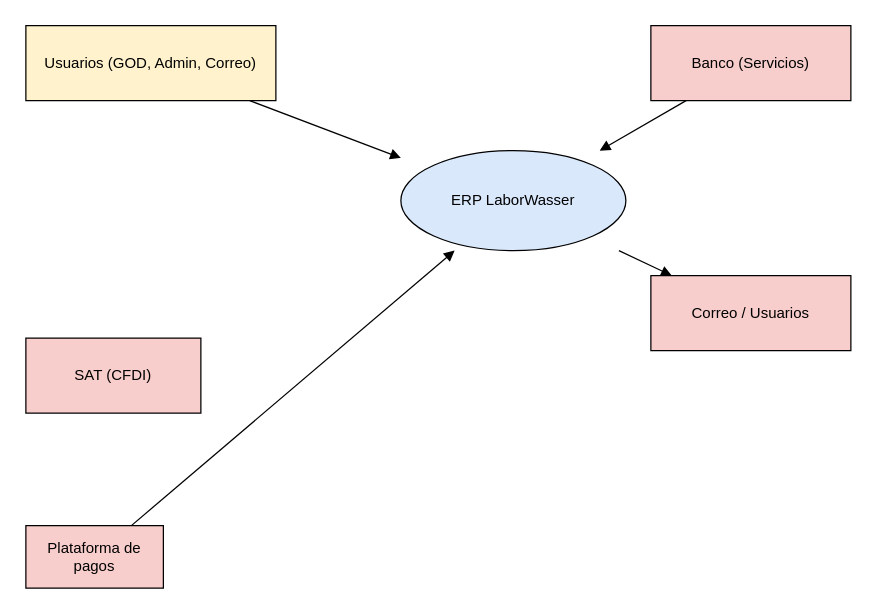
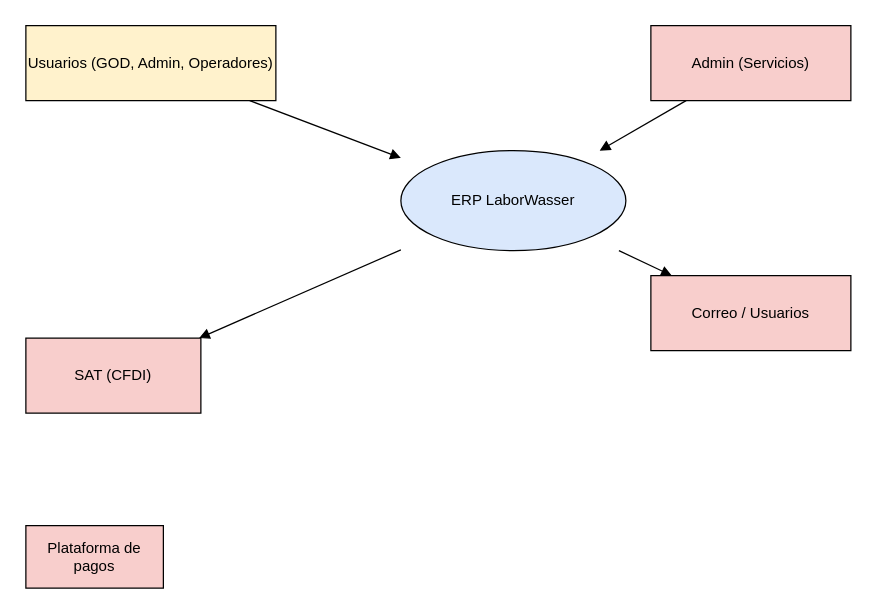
node "Usuarios (GOD, Admin, Correo)": label "Usuarios (GOD, Admin, Correo)" -> "Usuarios (GOD, Admin, Operadores)"
node "Banco (Servicios)": label "Banco (Servicios)" -> "Admin (Servicios)"
edge "ERP LaborWasser" -> "SAT (CFDI)": added
edge "Plataforma de pagos" -> "ERP LaborWasser": removed
